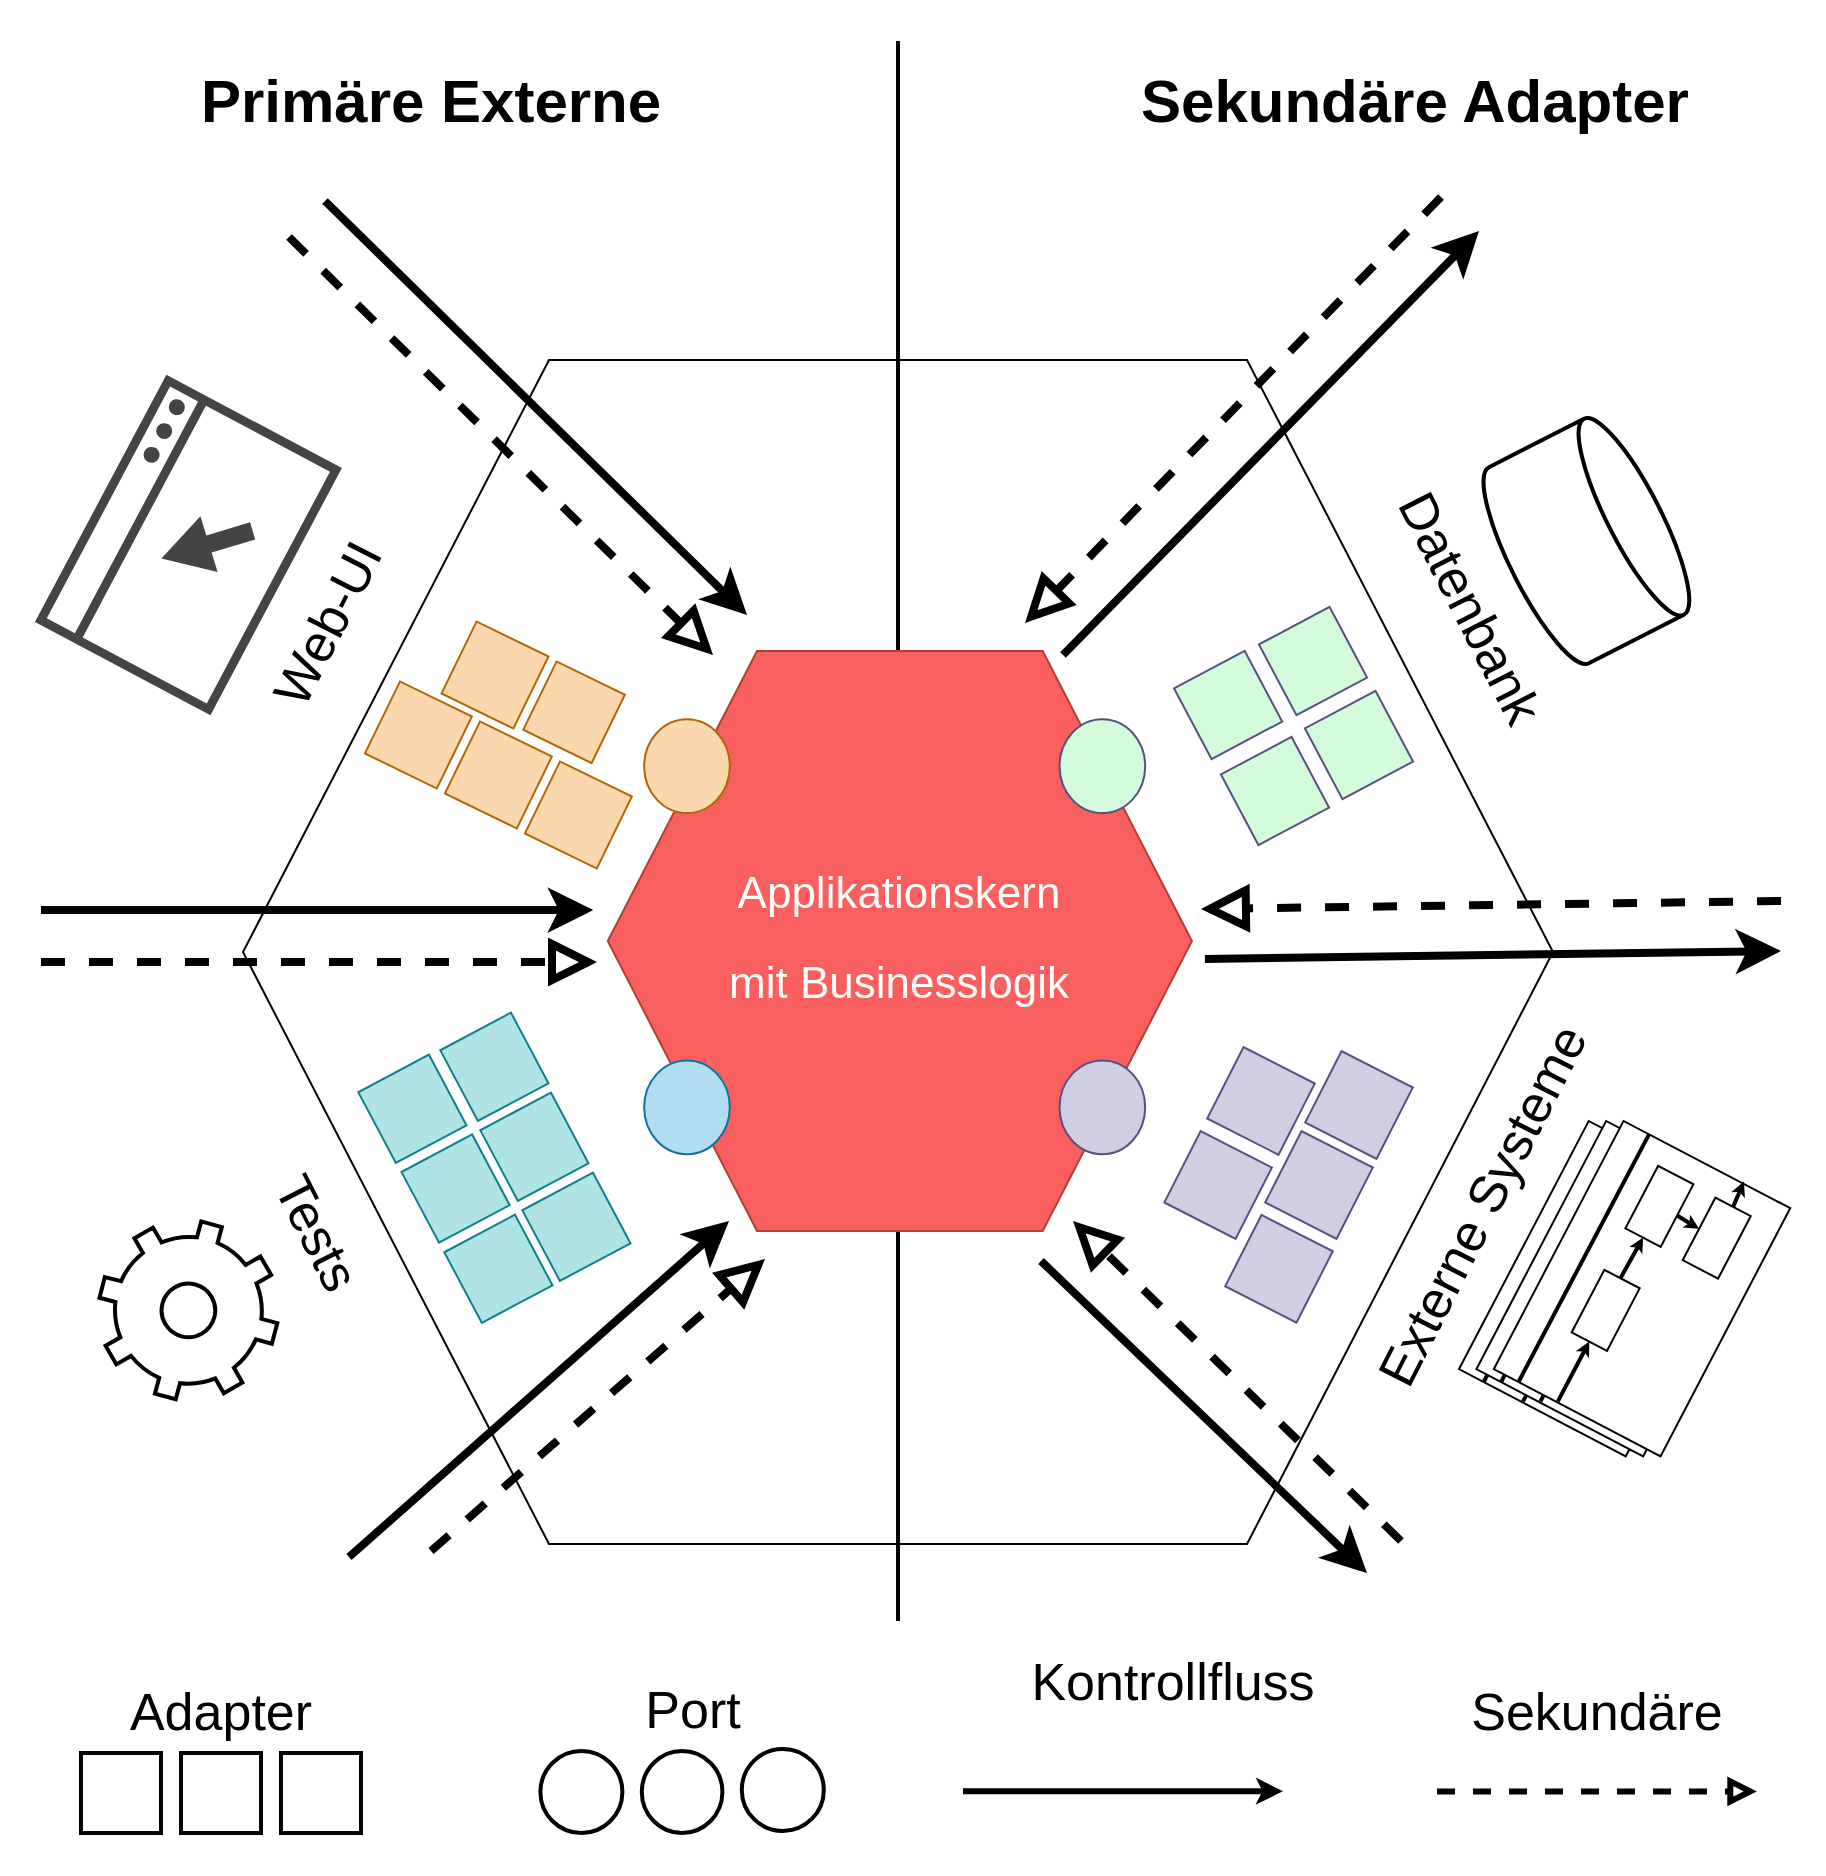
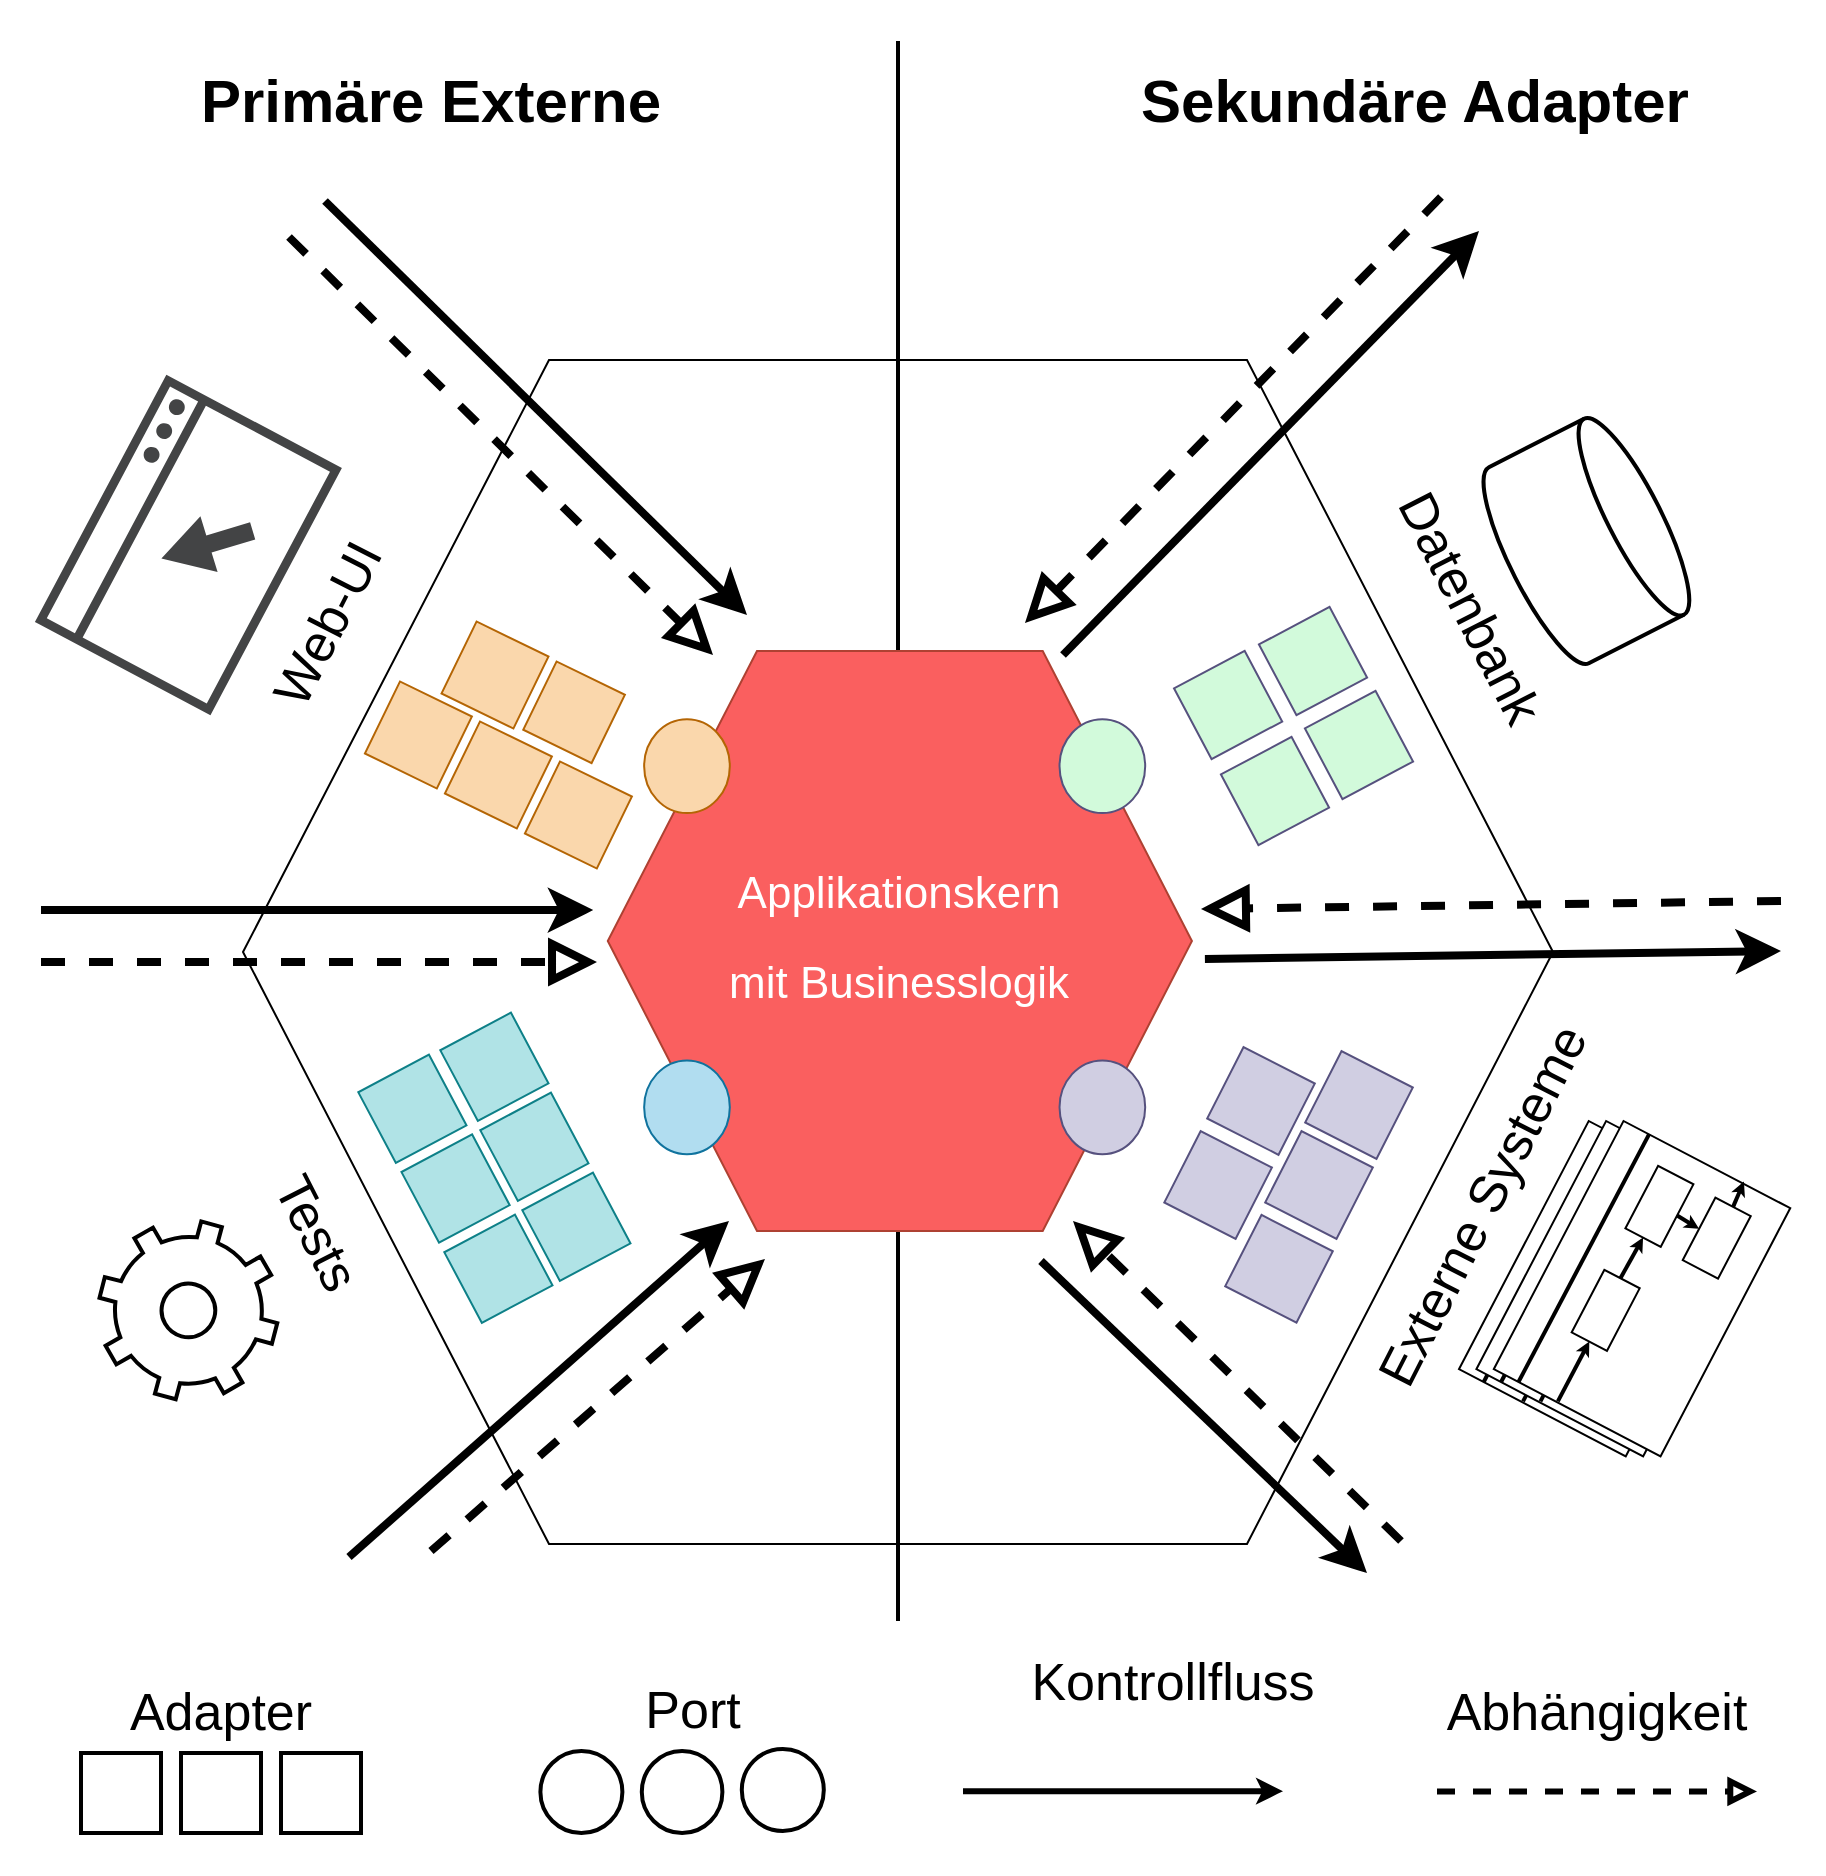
node "Sekundäre": label "Sekundäre" -> "Abhängigkeit"
